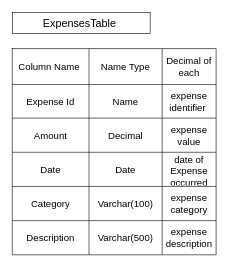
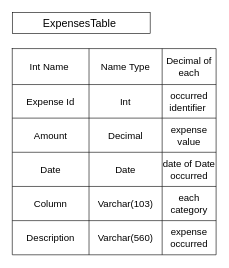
node "Column Name": label "Column Name" -> "Int Name"
node "Name": label "Name" -> "Int"
node "expense identifier": label "expense identifier" -> "occurred identifier"
node "date of Expense occurred": label "date of Expense occurred" -> "date of Date occurred"
node "Category": label "Category" -> "Column"
node "Varchar(100)": label "Varchar(100)" -> "Varchar(103)"
node "expense category": label "expense category" -> "each category"
node "Varchar(500)": label "Varchar(500)" -> "Varchar(560)"
node "expense description": label "expense description" -> "expense occurred"
